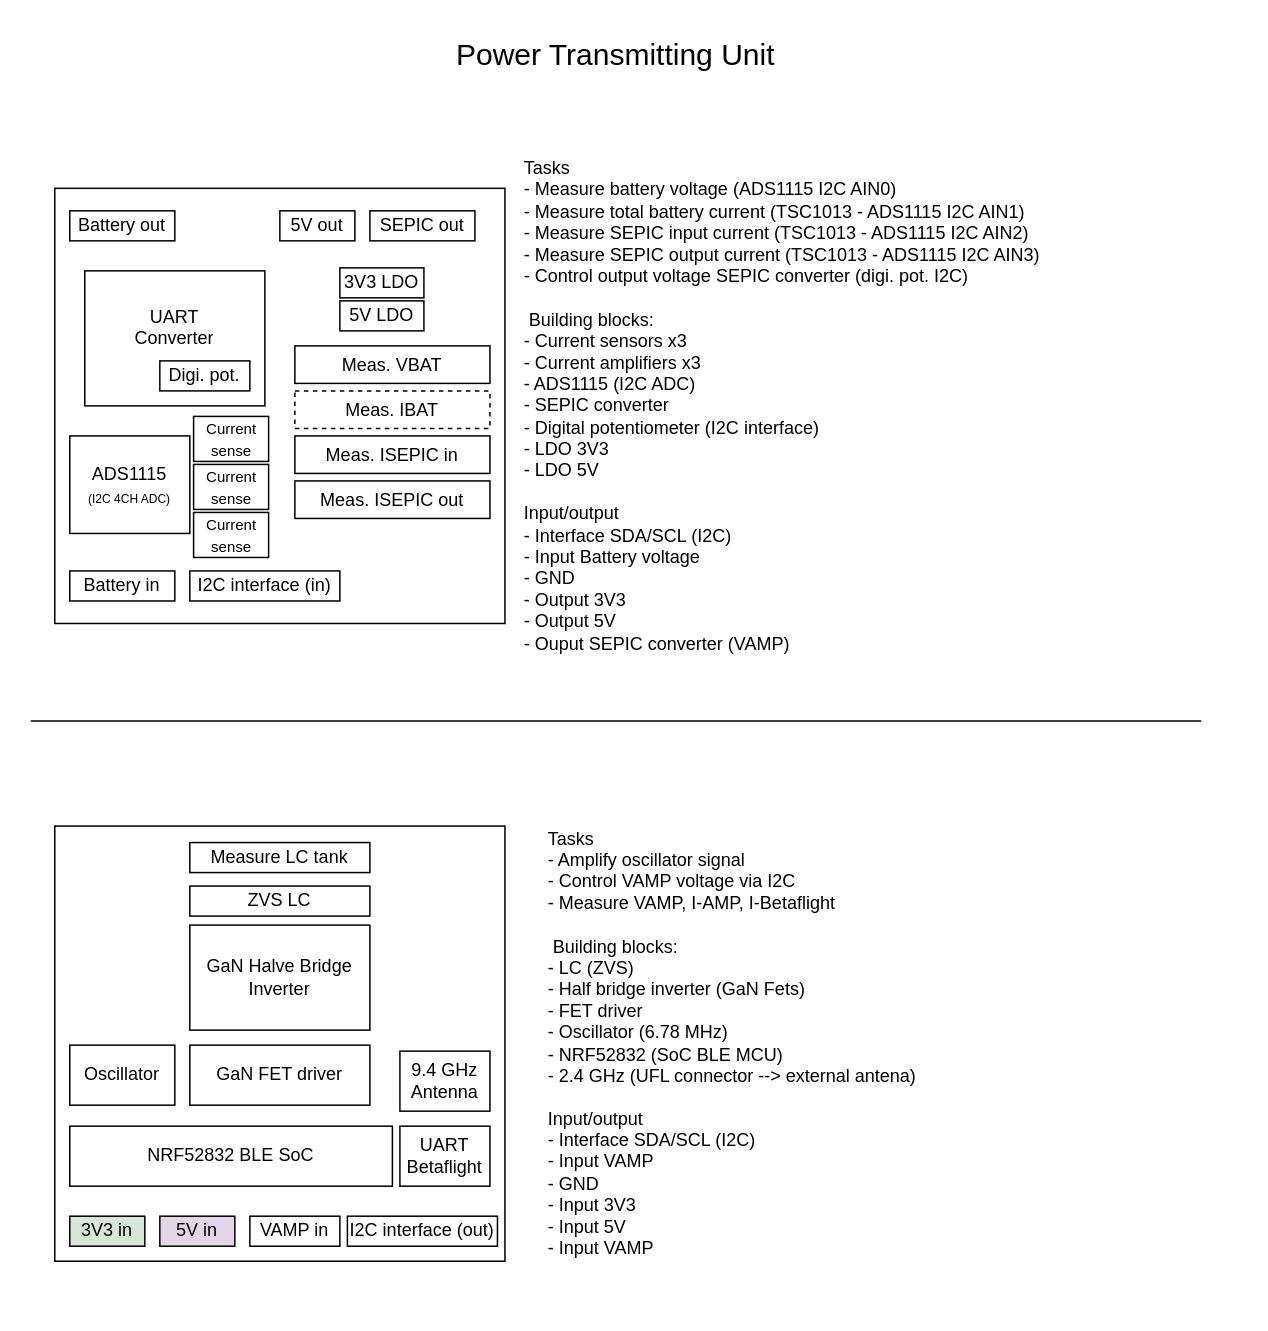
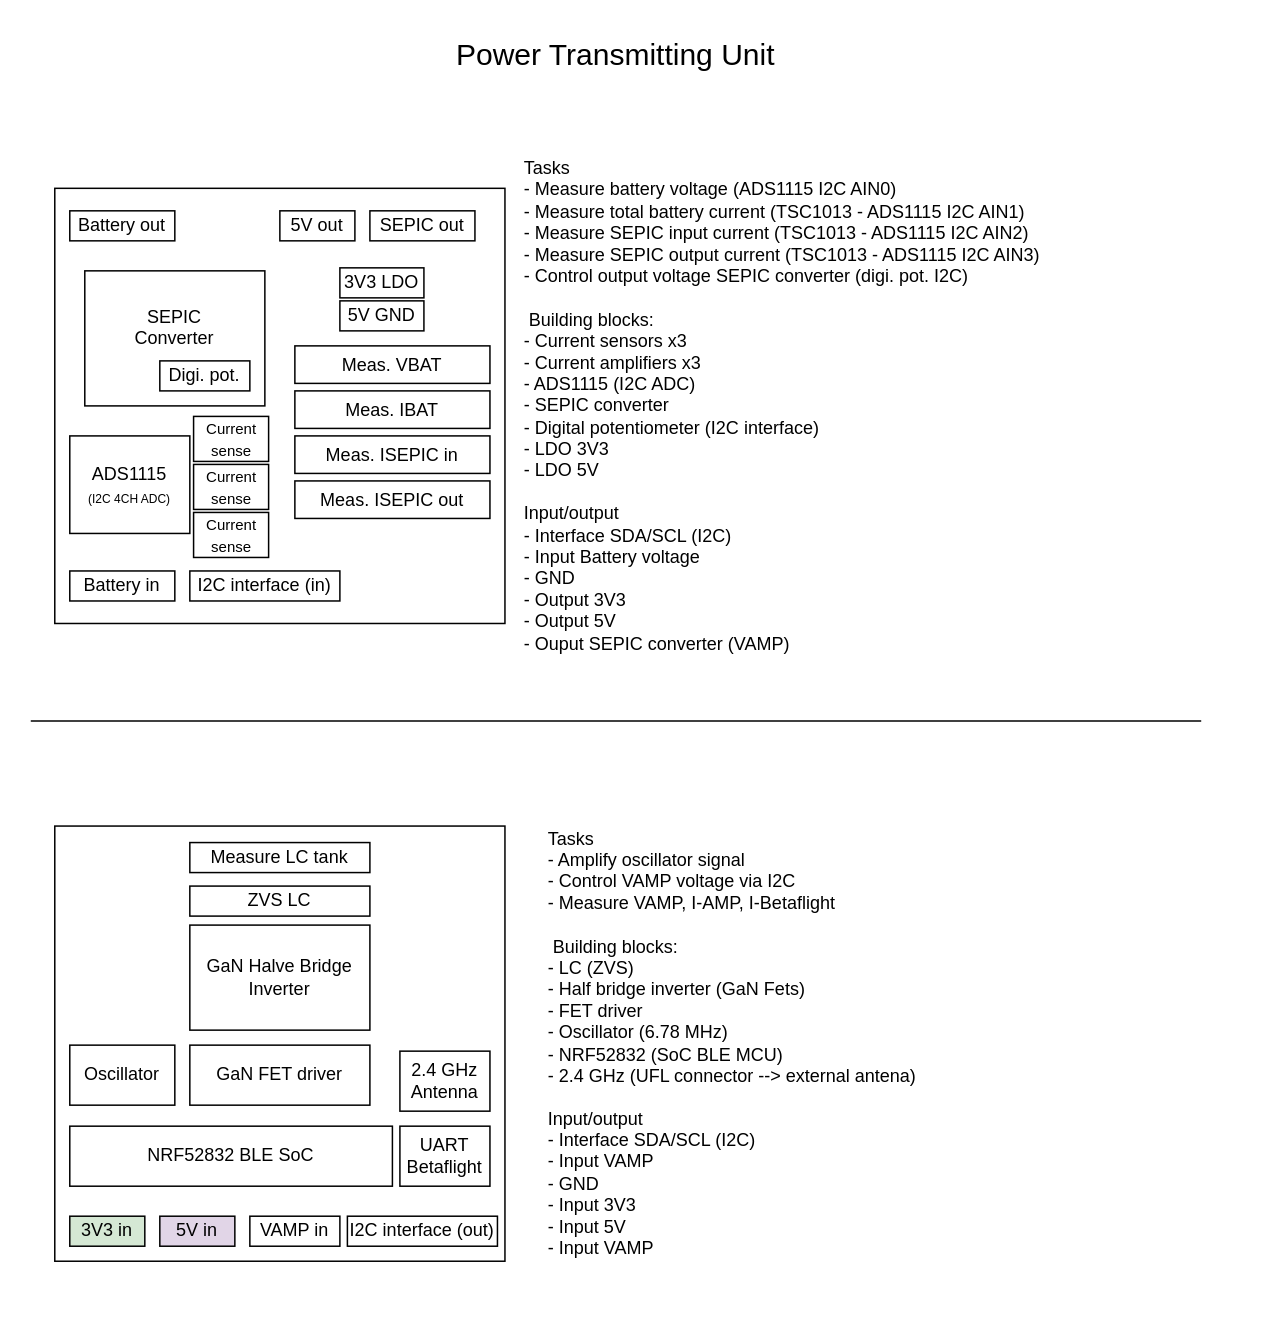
node "5V LDO": label "5V LDO" -> "5V GND"
node "UART Converter": label "UART Converter" -> "SEPIC Converter"
node "Meas. IBAT": style dashed -> solid
node "9.4 GHz Antenna": label "9.4 GHz Antenna" -> "2.4 GHz Antenna"
